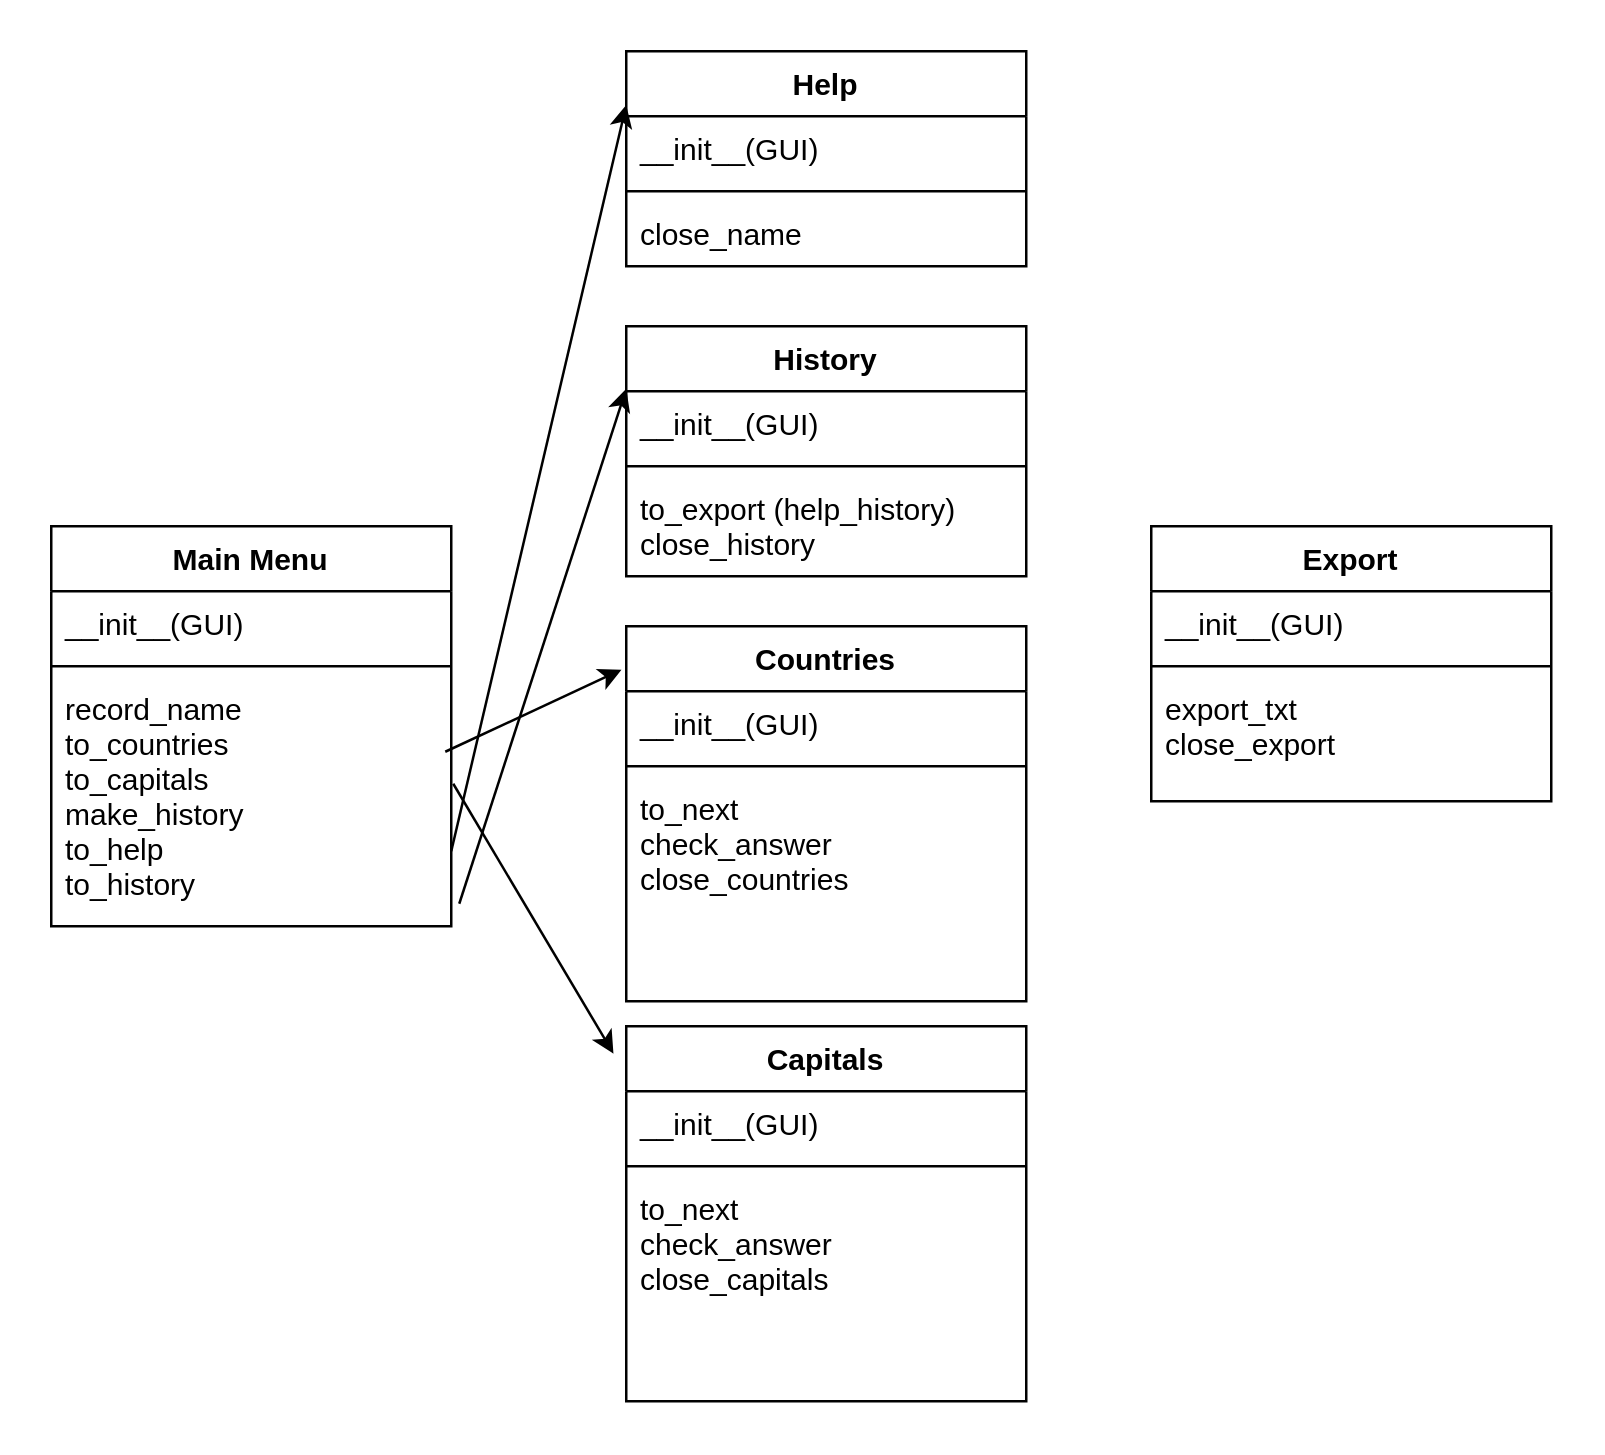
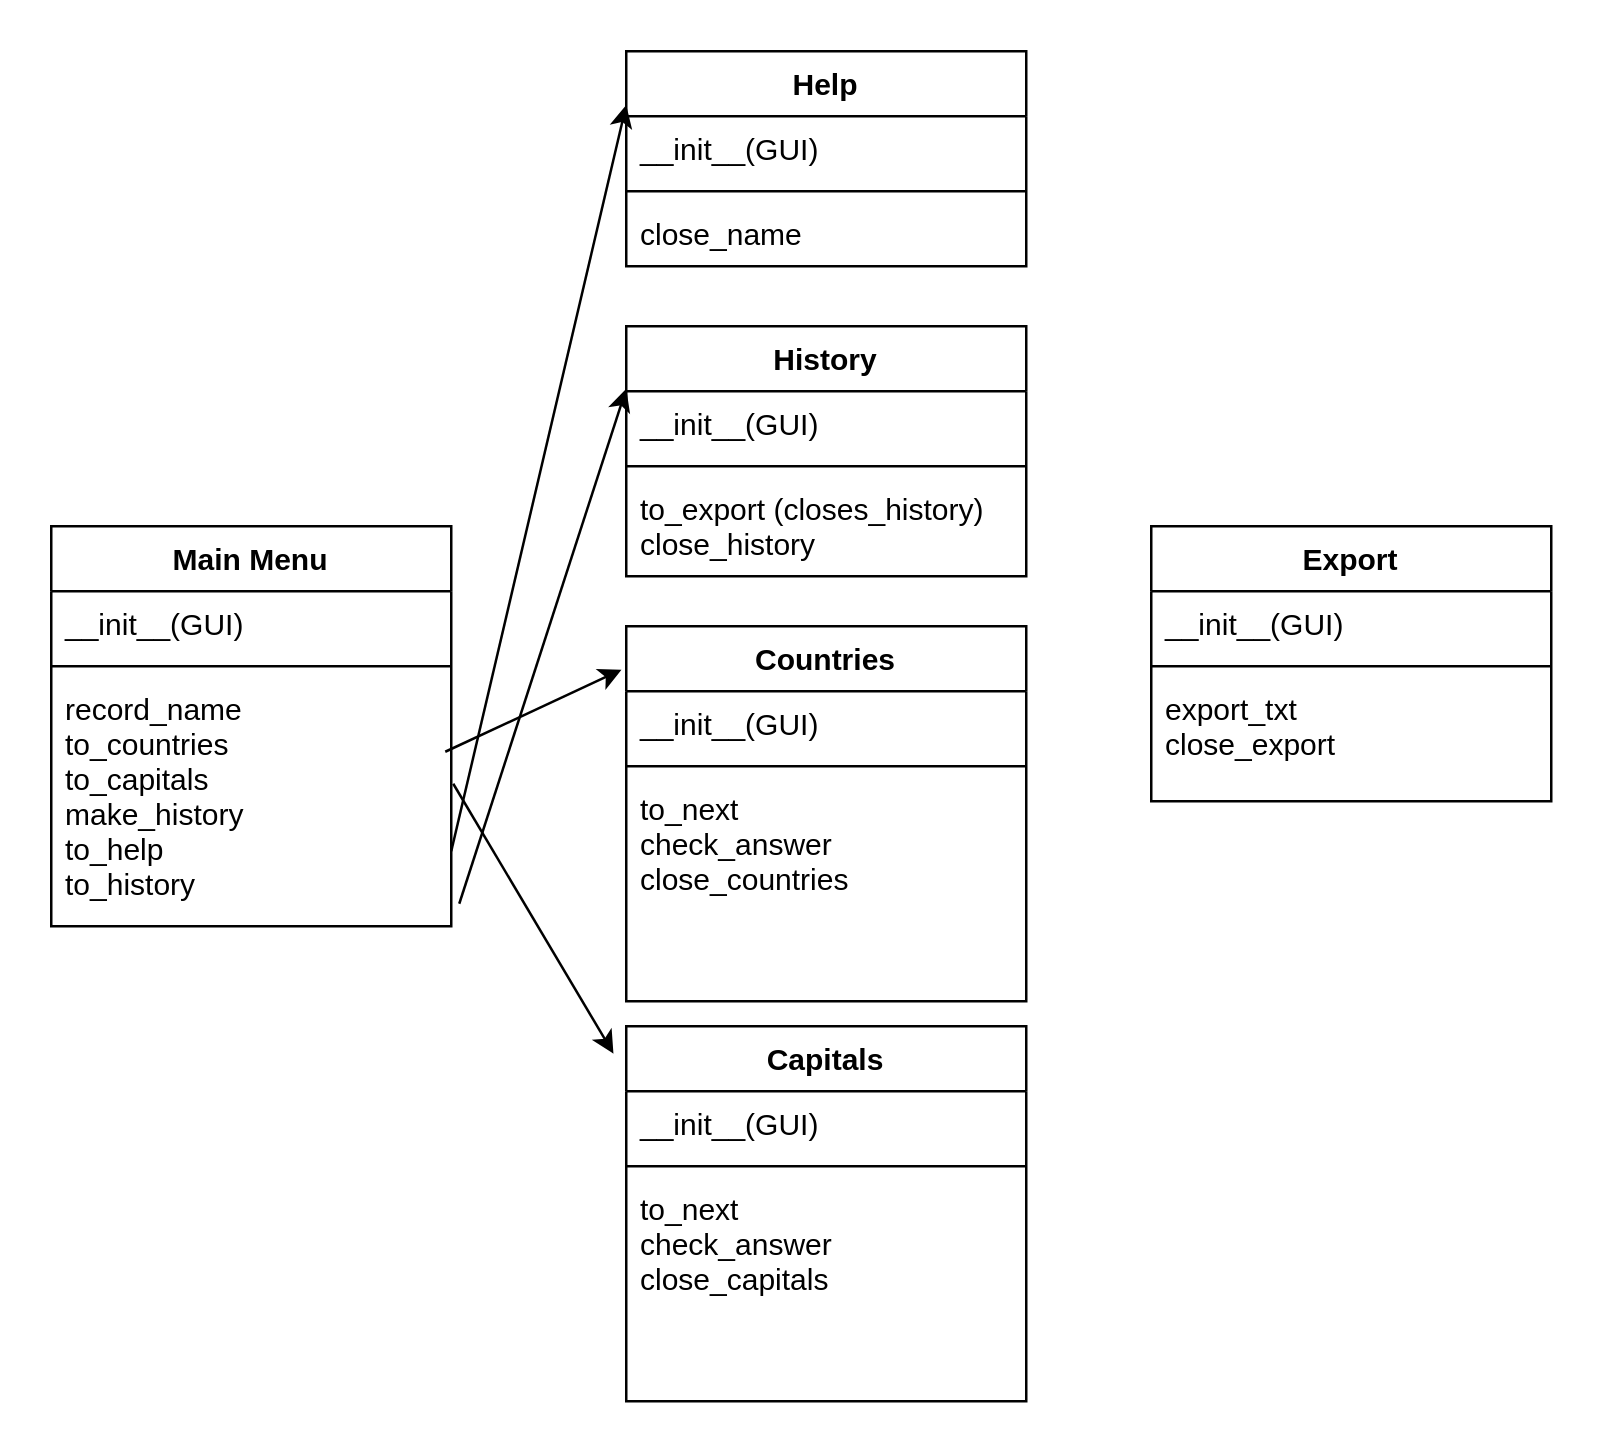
node "to_export (help_history) close_history": label "to_export (help_history) close_history" -> "to_export (closes_history) close_history"
